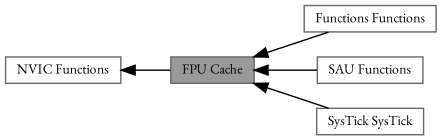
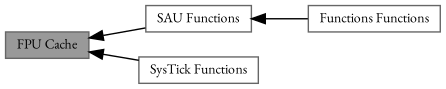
edge "Functions Functions" -> "FPU Cache": now "Functions Functions" -> "SAU Functions"
node "NVIC Functions": removed
node "SysTick SysTick": label "SysTick SysTick" -> "SysTick Functions"
